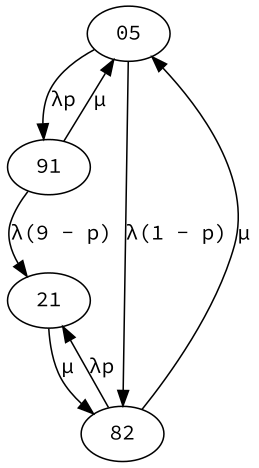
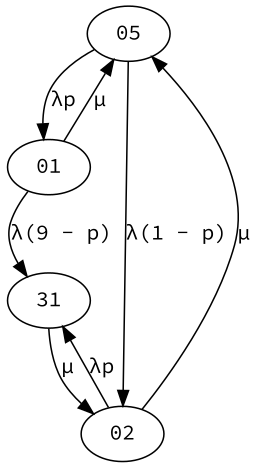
node "91": label "91" -> "01"
node "21": label "21" -> "31"
node "82": label "82" -> "02"
